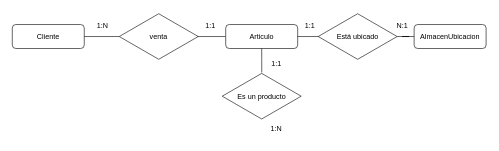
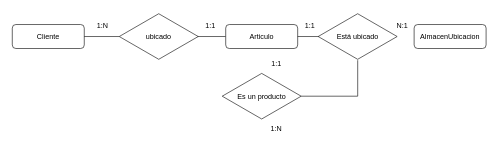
node "venta": label "venta" -> "ubicado"
edge "Está ubicado" -- "AlmacenUbicacion": removed
edge "Articulo" -- "Es un producto": now "Está ubicado" -- "Es un producto"
